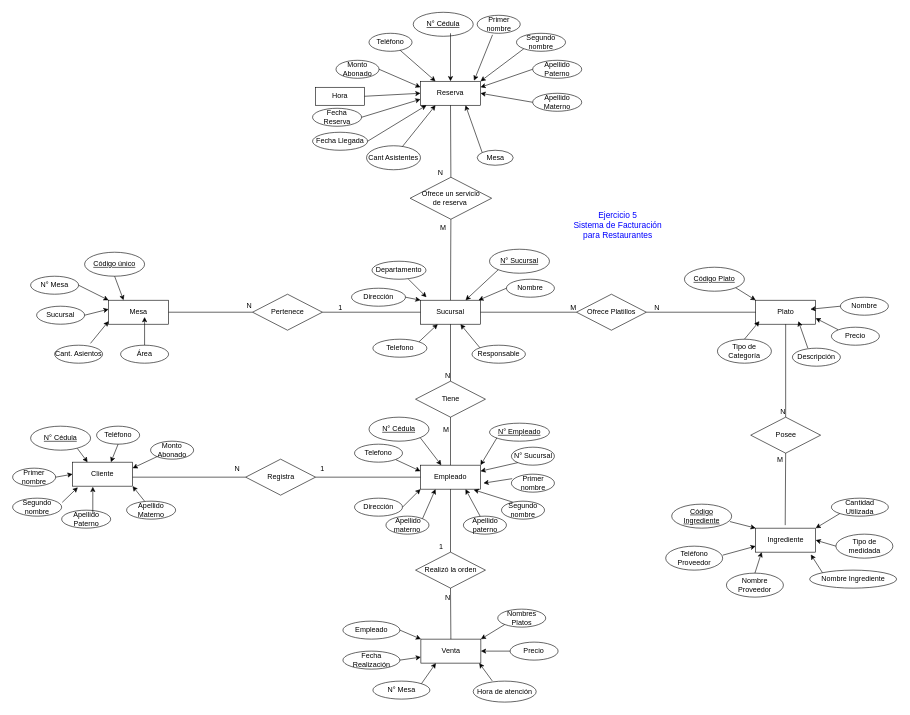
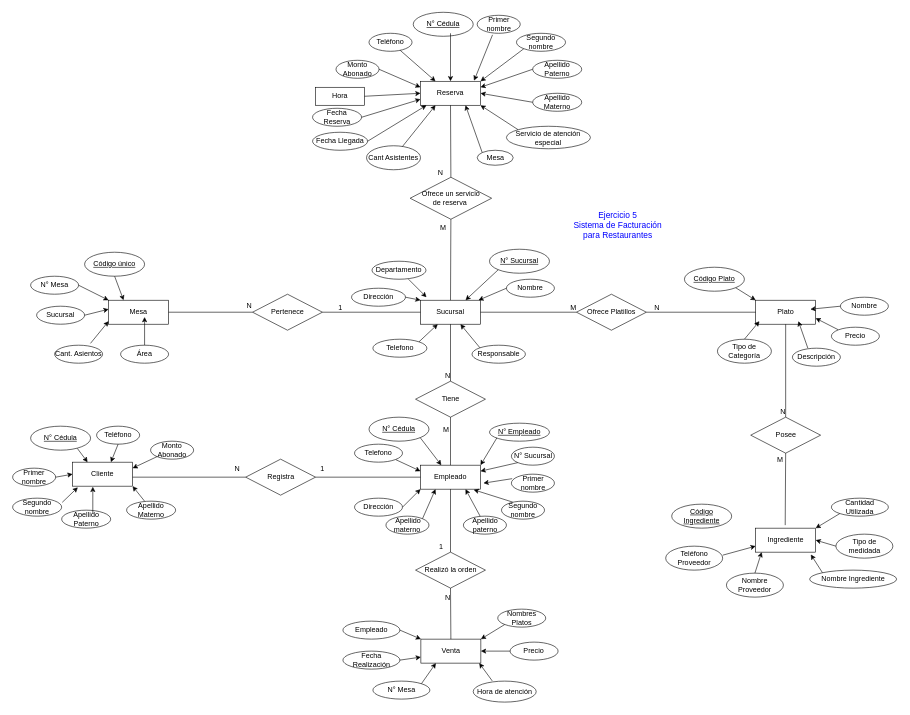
edge "Servicio de atención especial" -> "Reserva": added
node "Servicio de atención especial": added
edge "Código Ingrediente" -> "Ingrediente": removed
